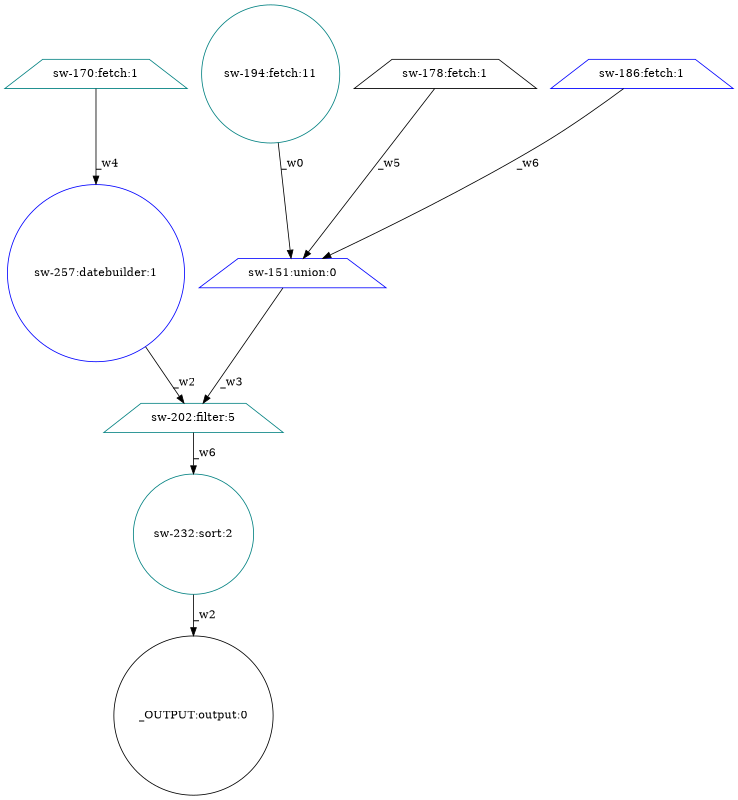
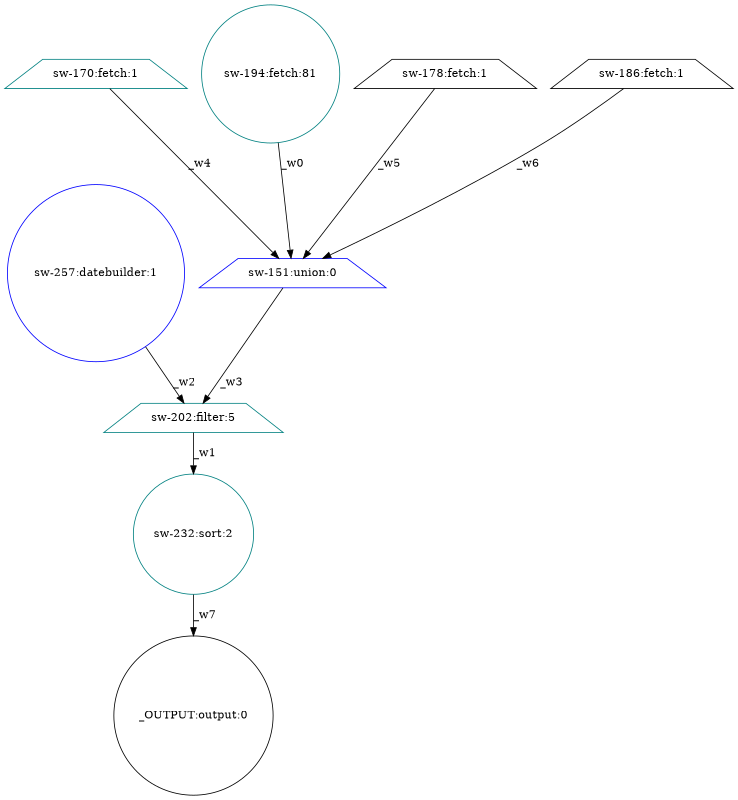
node "sw-194:fetch:11": label "sw-194:fetch:11" -> "sw-194:fetch:81"
node "sw-186:fetch:1": color blue -> black
edge "sw-170:fetch:1" -> "sw-257:datebuilder:1": now "sw-170:fetch:1" -> "sw-151:union:0"
edge "sw-202:filter:5" -> "sw-232:sort:2": label "_w6" -> "_w1"
edge "sw-232:sort:2" -> "_OUTPUT:output:0": label "_w2" -> "_w7"
